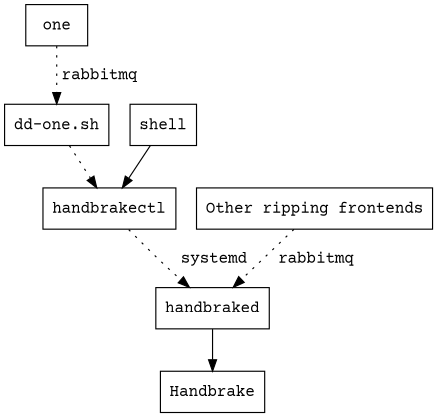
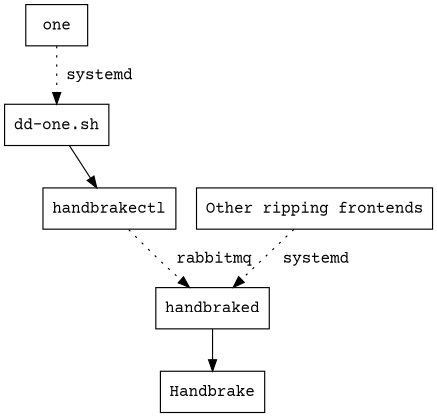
edge "one" -> "dd-one.sh": label " rabbitmq" -> " systemd"
node "shell": removed
edge "dd-one.sh" -> "handbrakectl": style dotted -> solid
edge "handbrakectl" -> "handbraked": label " systemd" -> " rabbitmq"
edge "Other ripping frontends" -> "handbraked": label " rabbitmq" -> " systemd"
